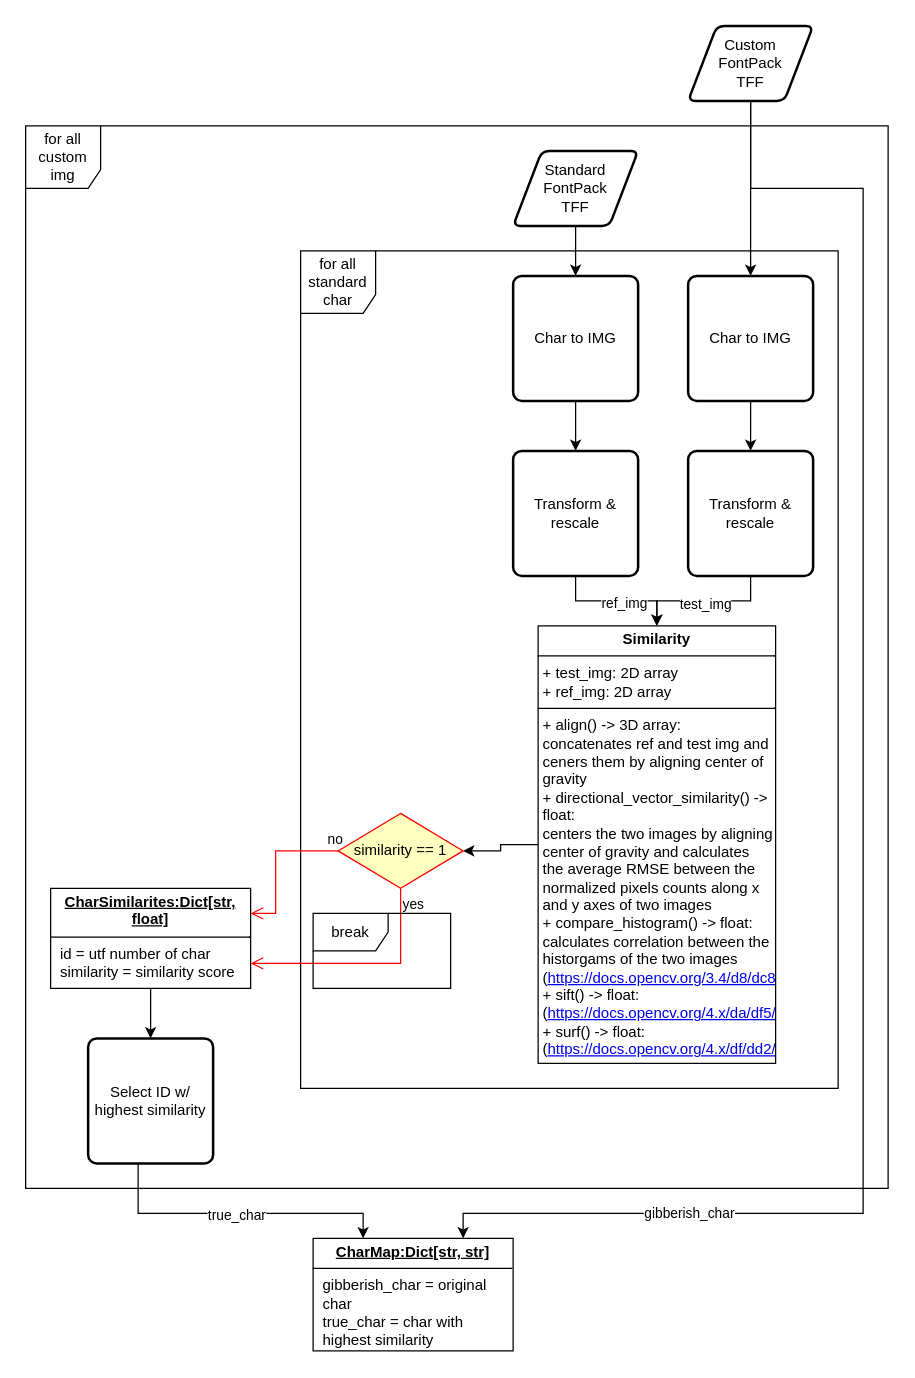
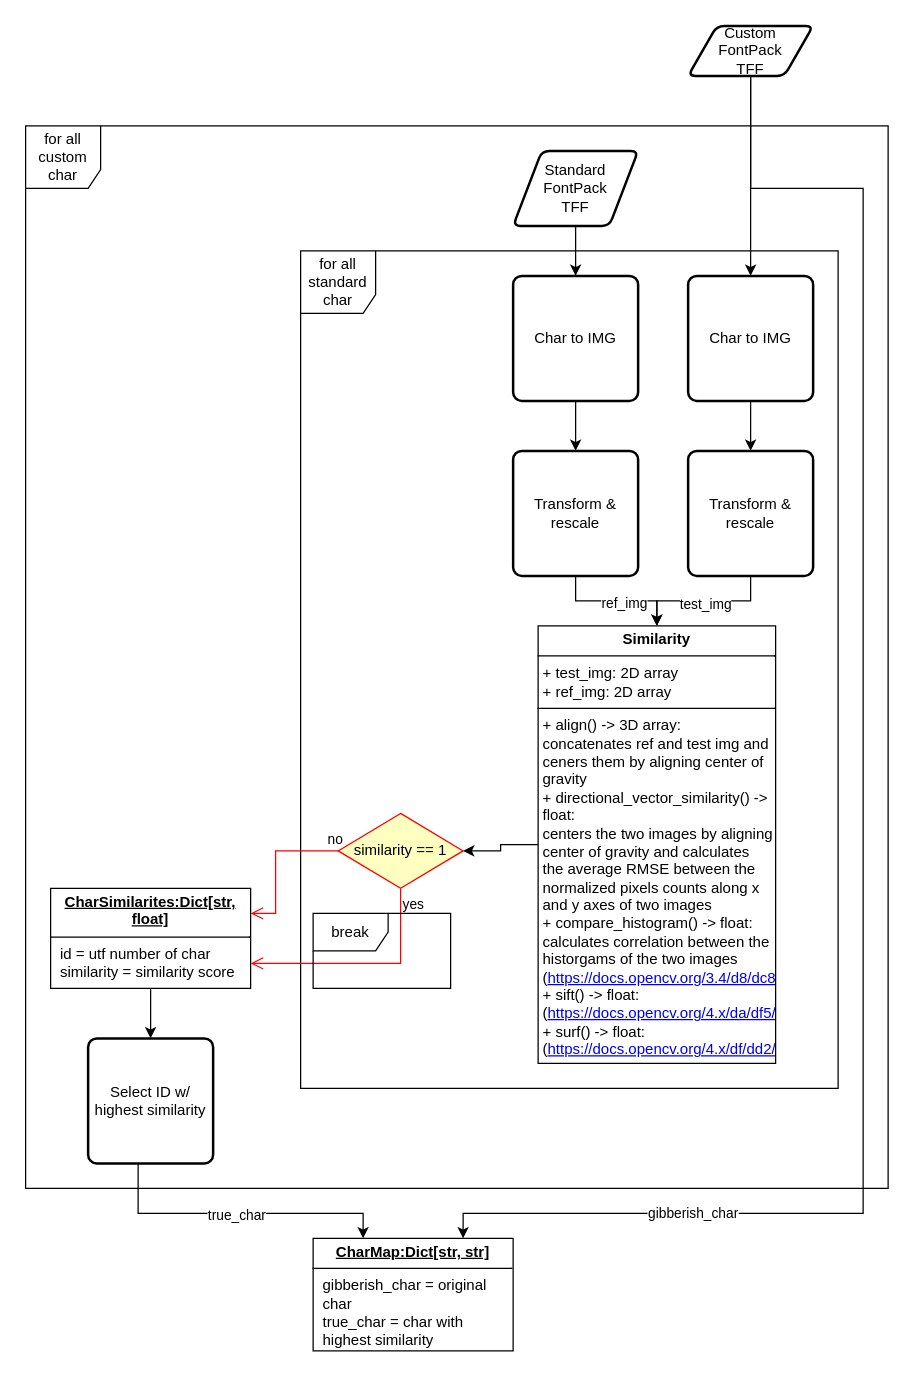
node "Custom FontPack TFF": size 125x75 -> 125x50
node "for all custom img": label "for all custom img" -> "for all custom char"
